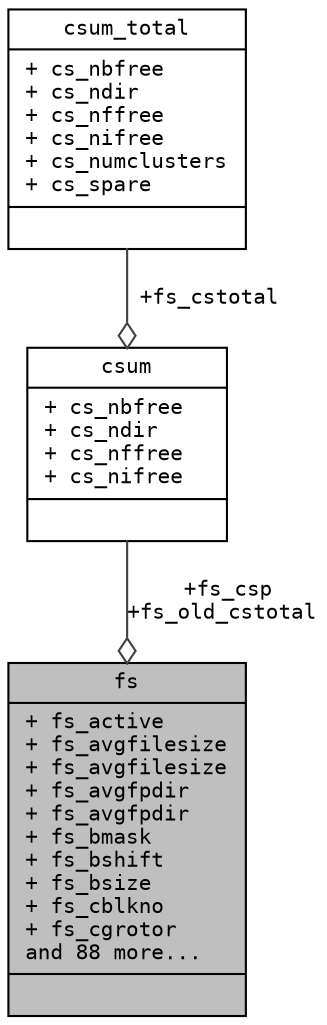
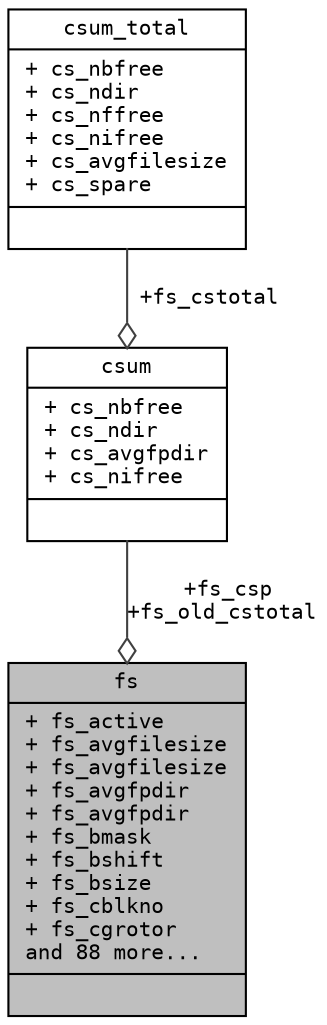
node "csum_total": text "+ cs_numclusters" -> "+ cs_avgfilesize"
node "csum": text "+ cs_nffree" -> "+ cs_avgfpdir"
